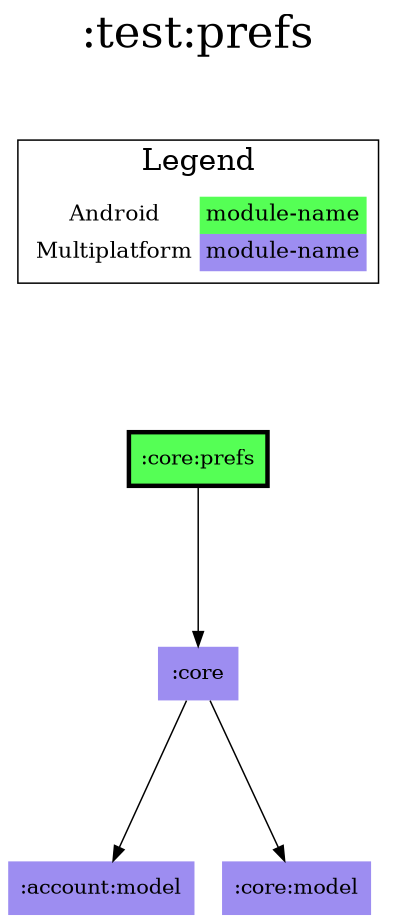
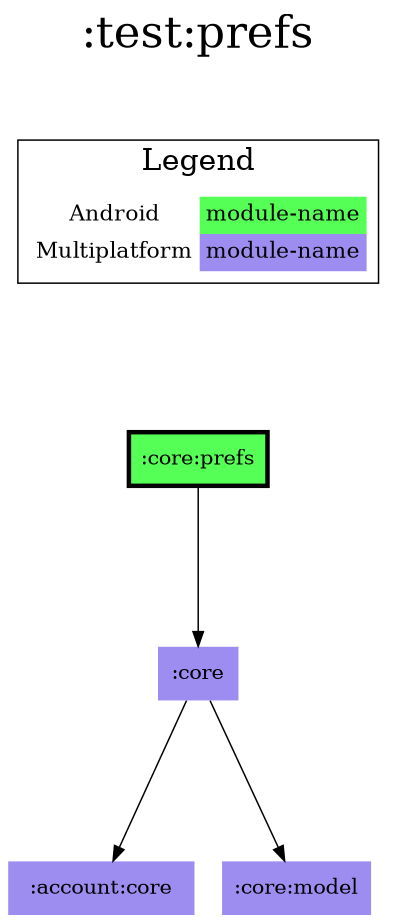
node ":account:model": label ":account:model" -> ":account:core"
